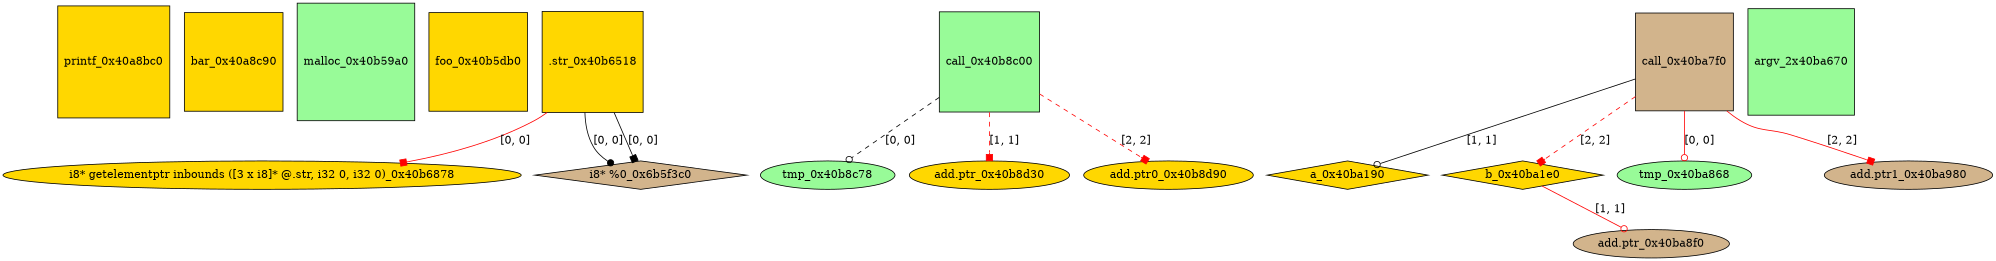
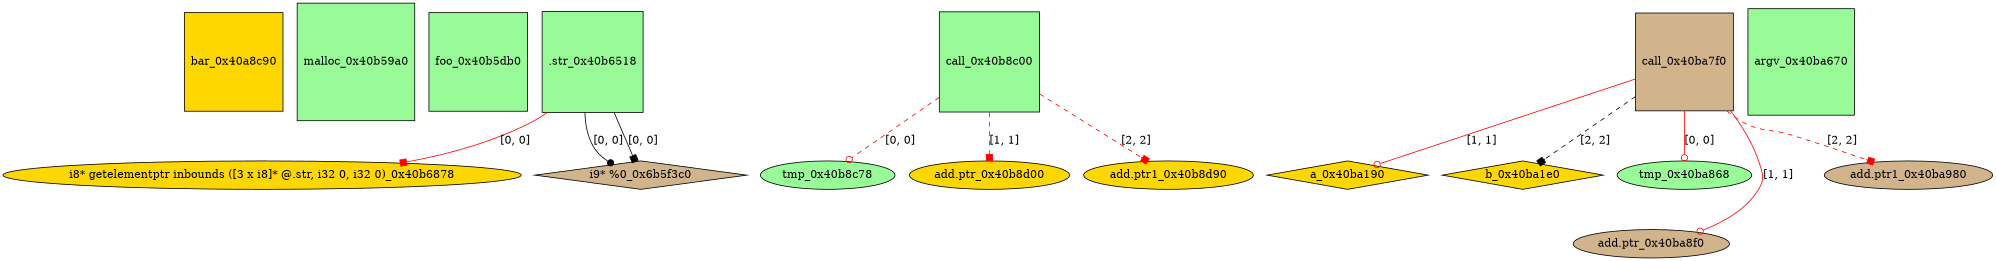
node "printf_0x40a8bc0": removed
node "foo_0x40b5db0": fillcolor gold -> palegreen
node ".str_0x40b6518": fillcolor gold -> palegreen
node "argv_2x40ba670": label "argv_2x40ba670" -> "argv_0x40ba670"
edge "call_0x40ba7f0" -> "a_0x40ba190": color black -> red
edge "call_0x40b8c00" -> "tmp_0x40b8c78": color black -> red
edge "call_0x40ba7f0" -> "b_0x40ba1e0": color red -> black
edge "call_0x40ba7f0" -> "add.ptr1_0x40ba980": style solid -> dashed
node "i8* %0_0x6b5f3c0": label "i8* %0_0x6b5f3c0" -> "i9* %0_0x6b5f3c0"
node "add.ptr_0x40b8d30": label "add.ptr_0x40b8d30" -> "add.ptr_0x40b8d00"
node "add.ptr0_0x40b8d90": label "add.ptr0_0x40b8d90" -> "add.ptr1_0x40b8d90"
edge "b_0x40ba1e0" -> "add.ptr_0x40ba8f0": now "call_0x40ba7f0" -> "add.ptr_0x40ba8f0"
